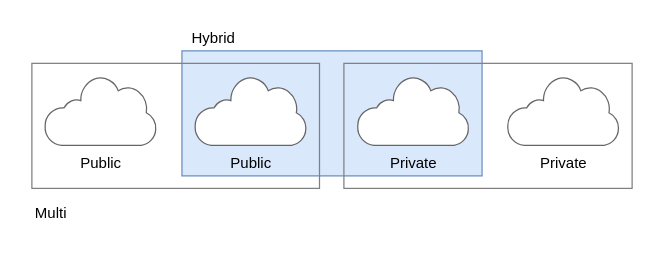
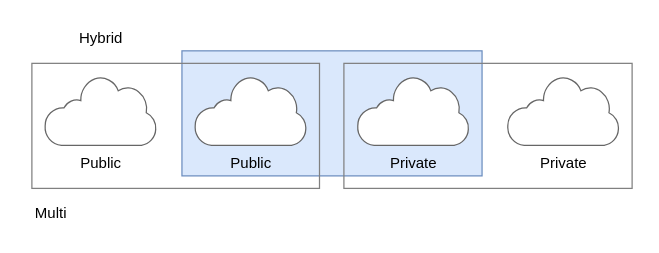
node "Hybrid": moved (213, 38) -> (101, 38)
